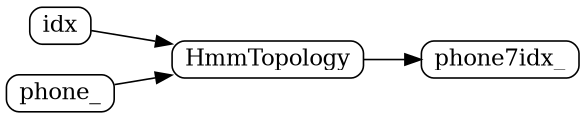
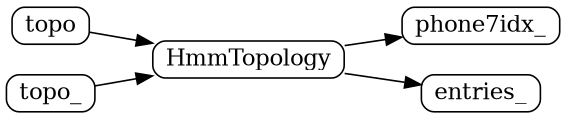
node "idx": label "idx" -> "topo"
node "phone_": label "phone_" -> "topo_"
node "entries_": added
